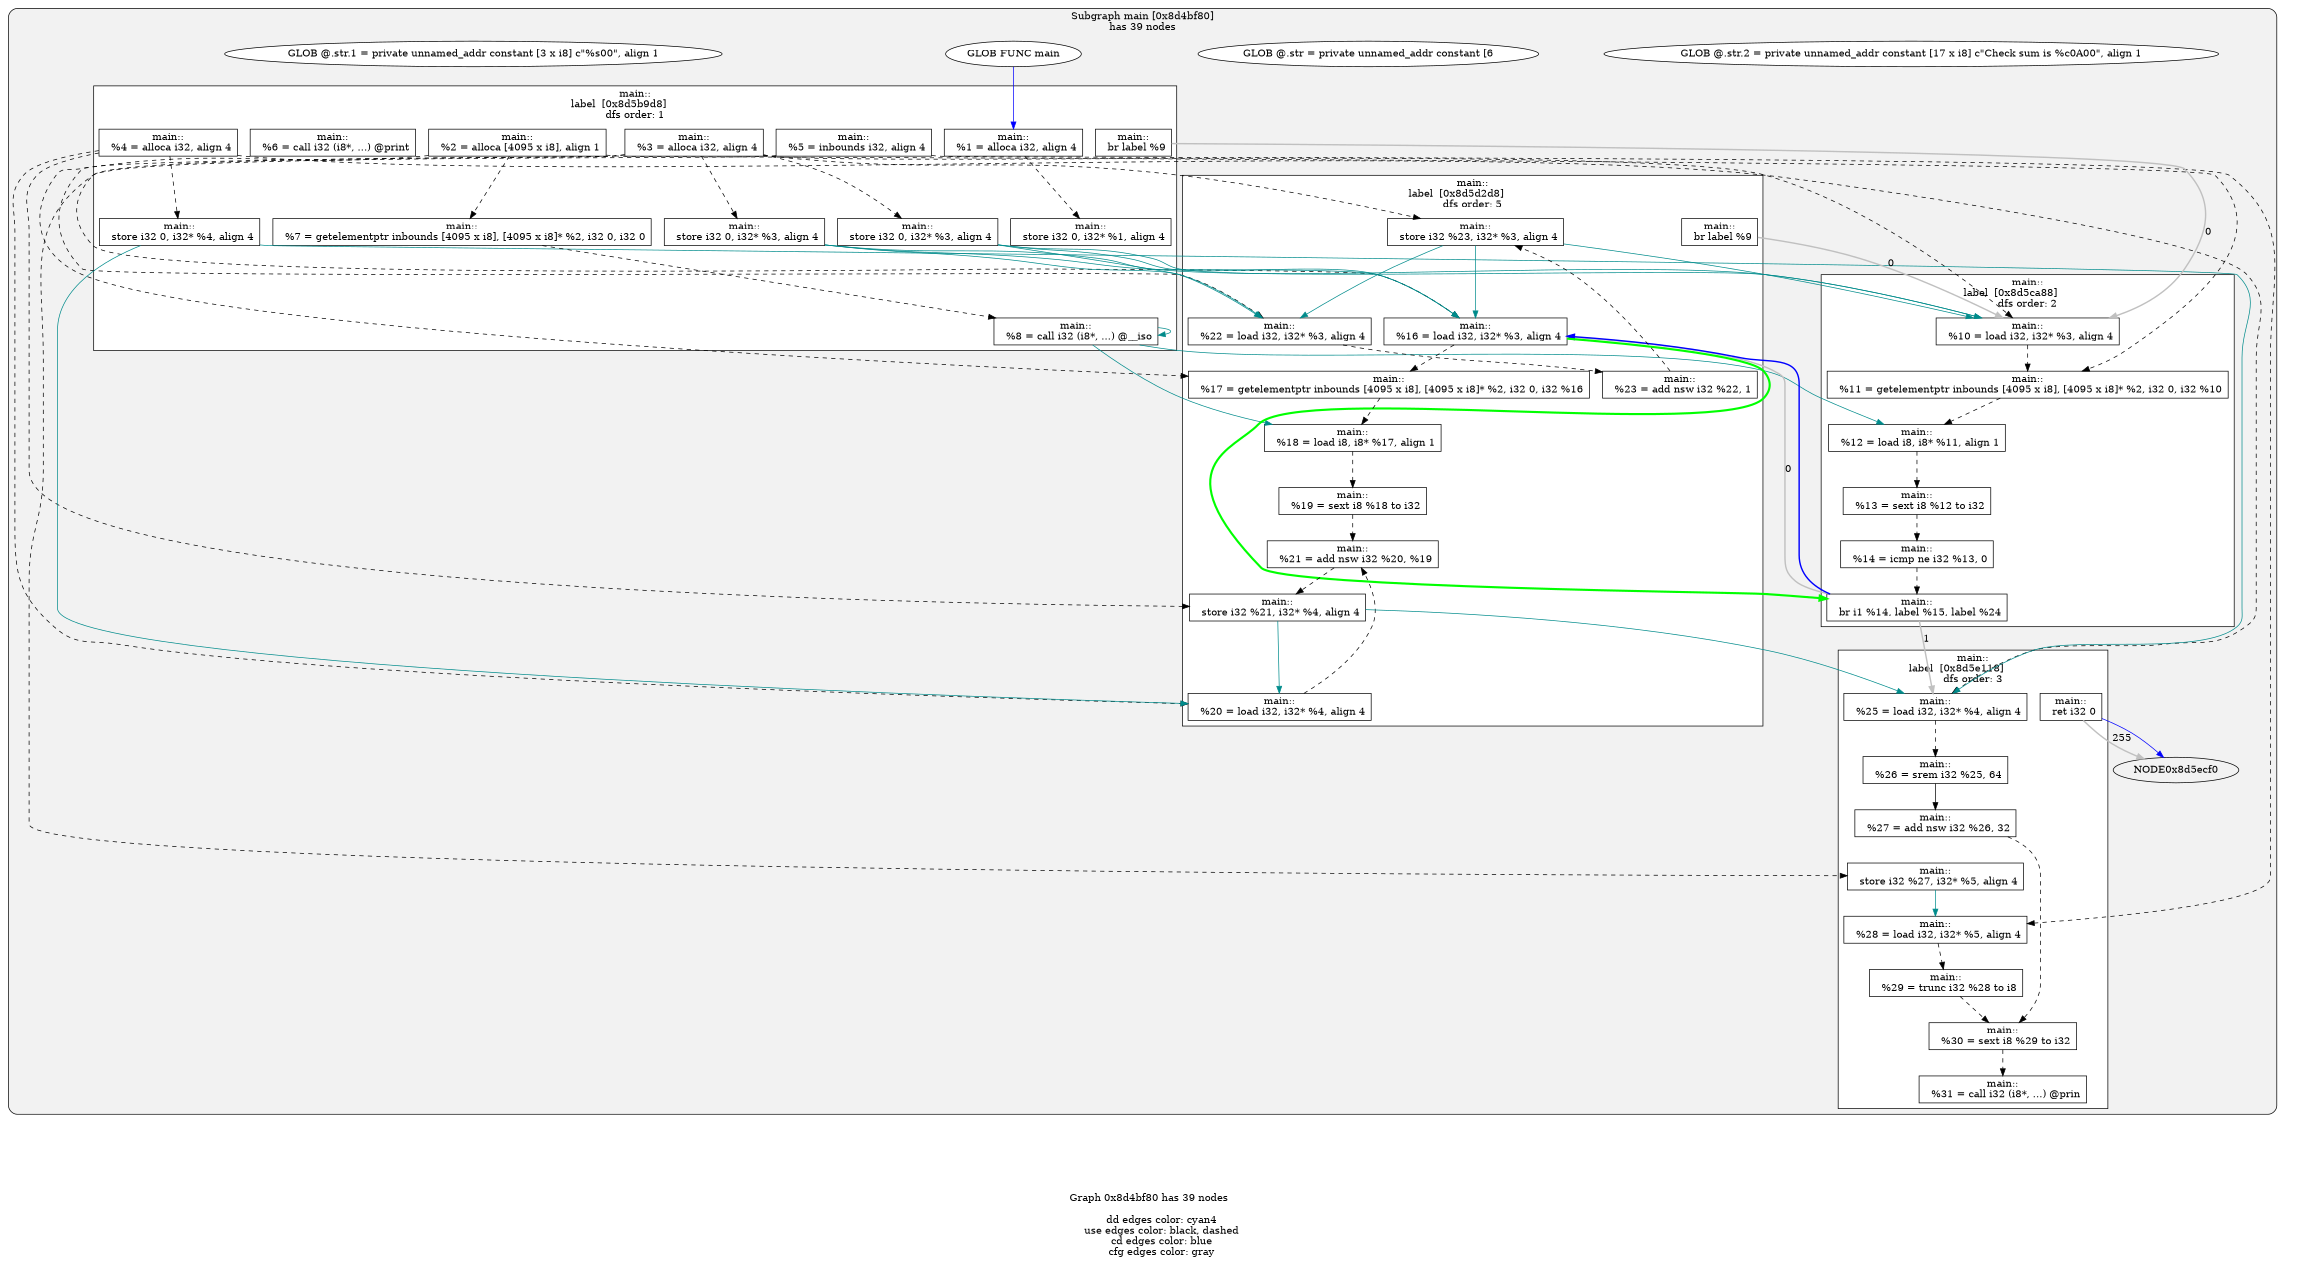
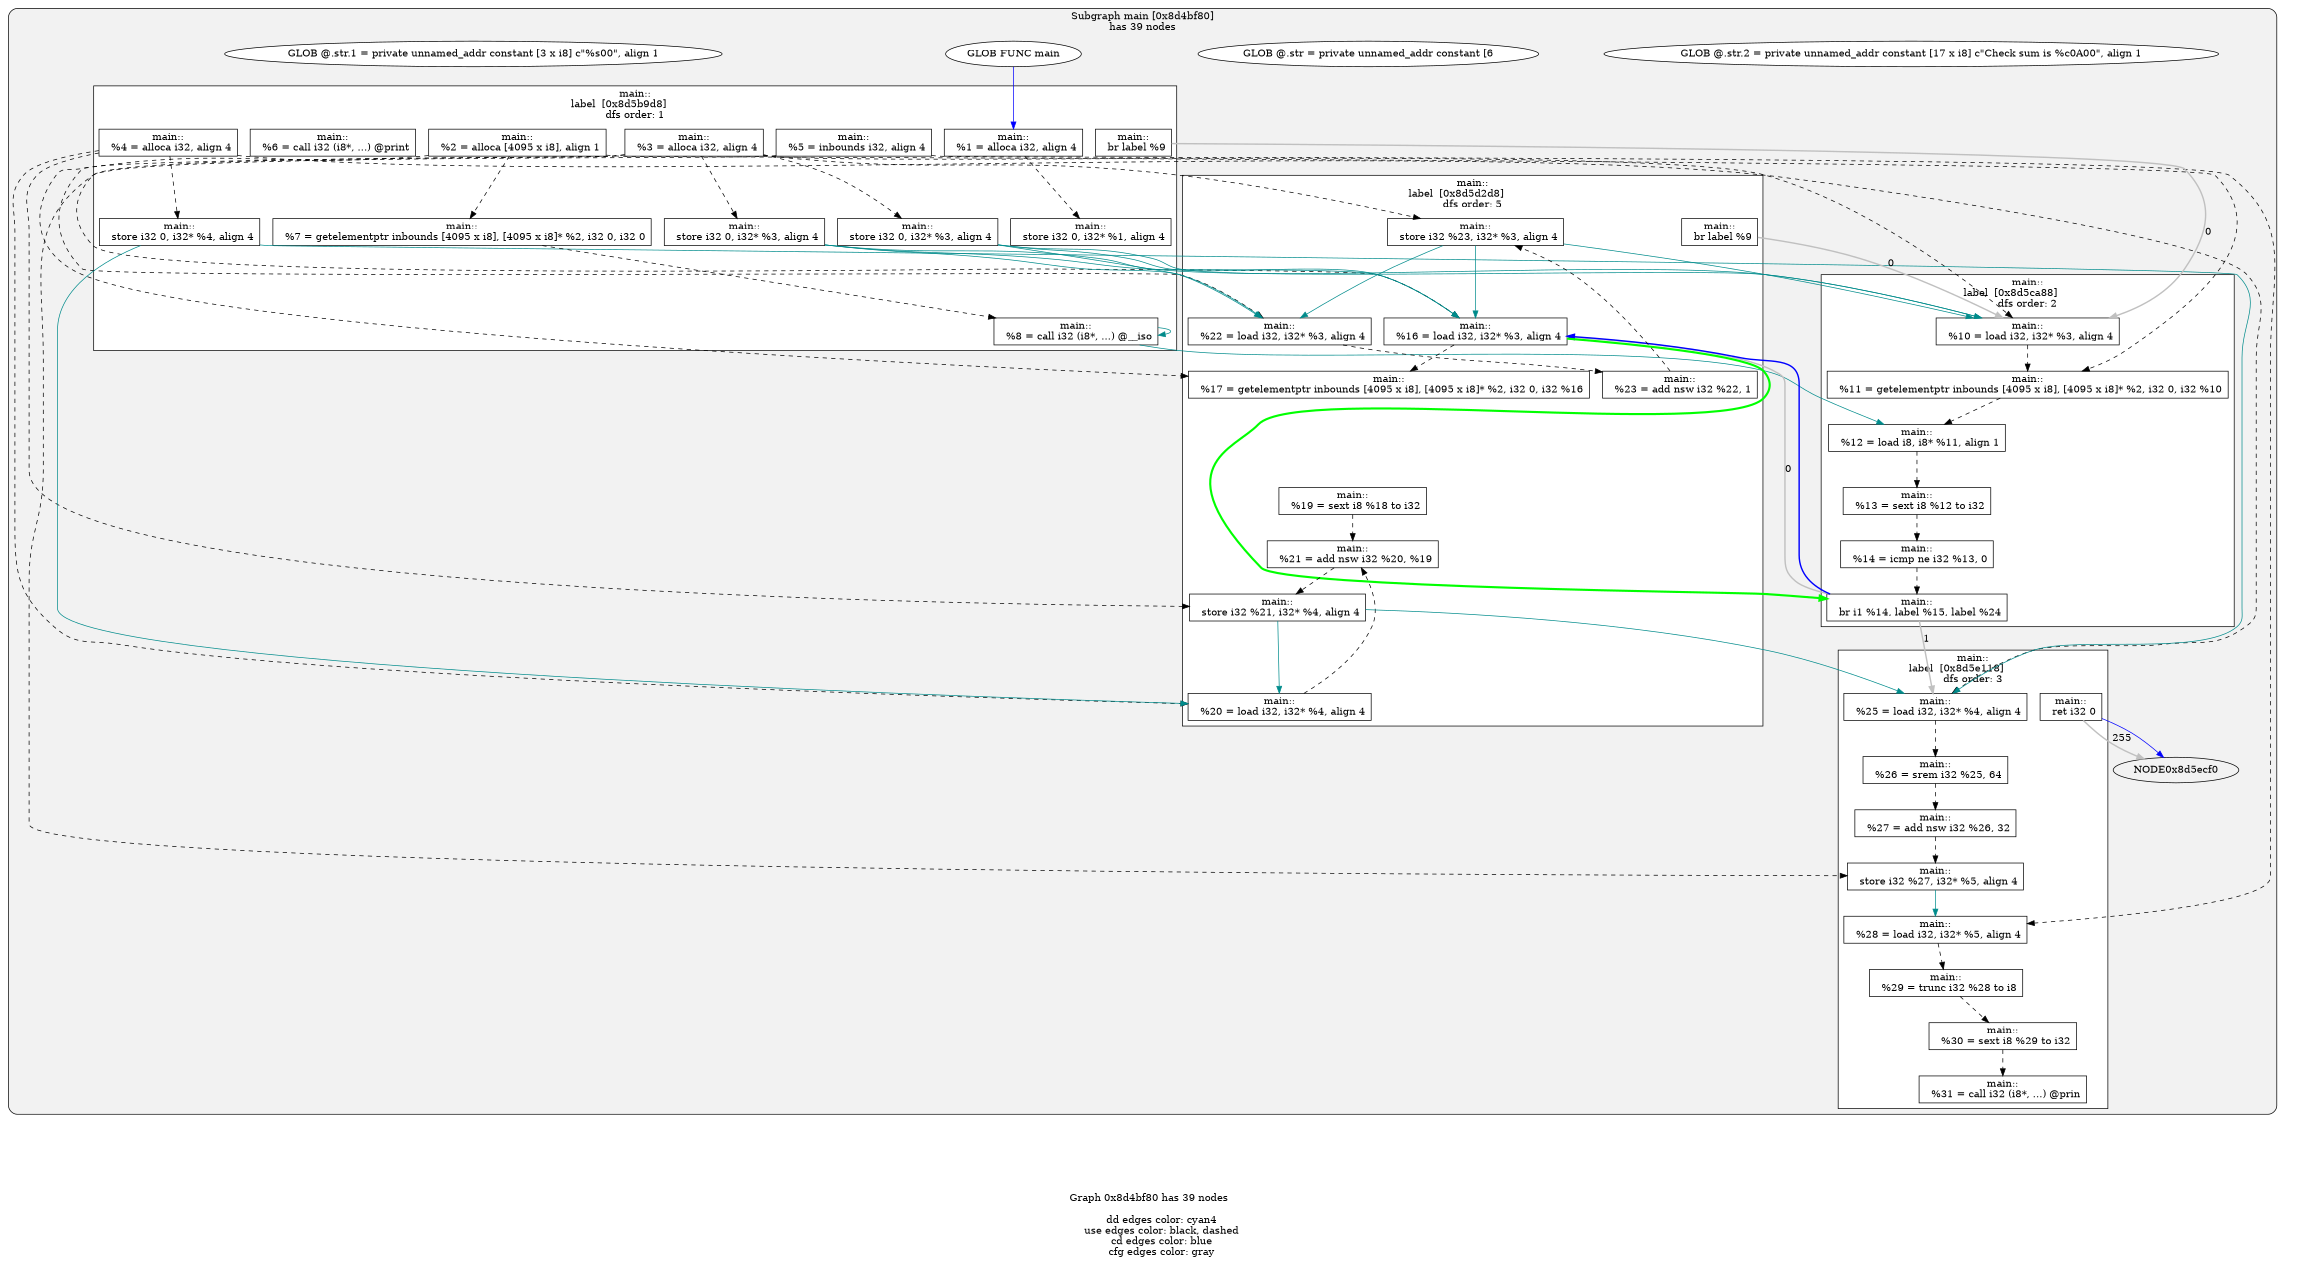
node "main:: %18 = load i8, i8* %17, align 1": removed
edge "main:: %26 = srem i32 %25, 64" -> "main:: %27 = add nsw i32 %26, 32": style solid -> dashed
edge "main:: %27 = add nsw i32 %26, 32" -> "main:: %30 = sext i8 %29 to i32": now "main:: %27 = add nsw i32 %26, 32" -> "main:: store i32 %27, i32* %5, align 4"
